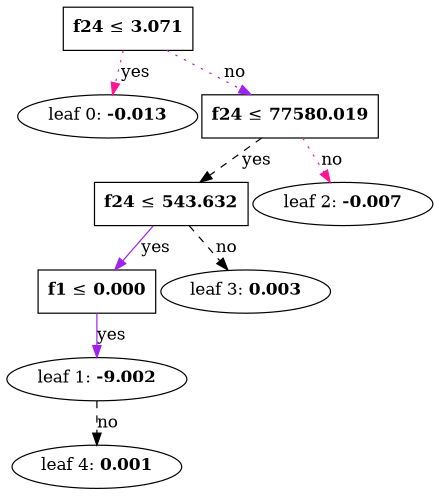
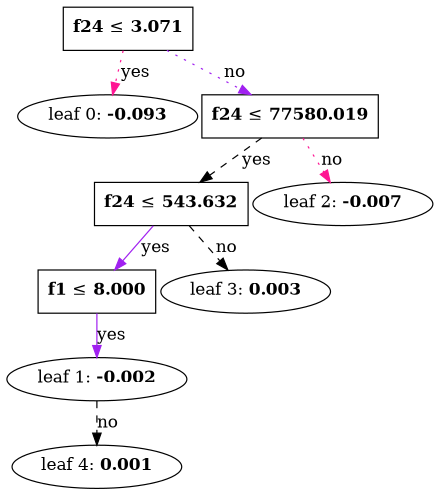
node "leaf 0:": text "-0.013" -> "-0.093"
node "f1": text "0.000" -> "8.000"
node "leaf 1:": text "-9.002" -> "-0.002"
